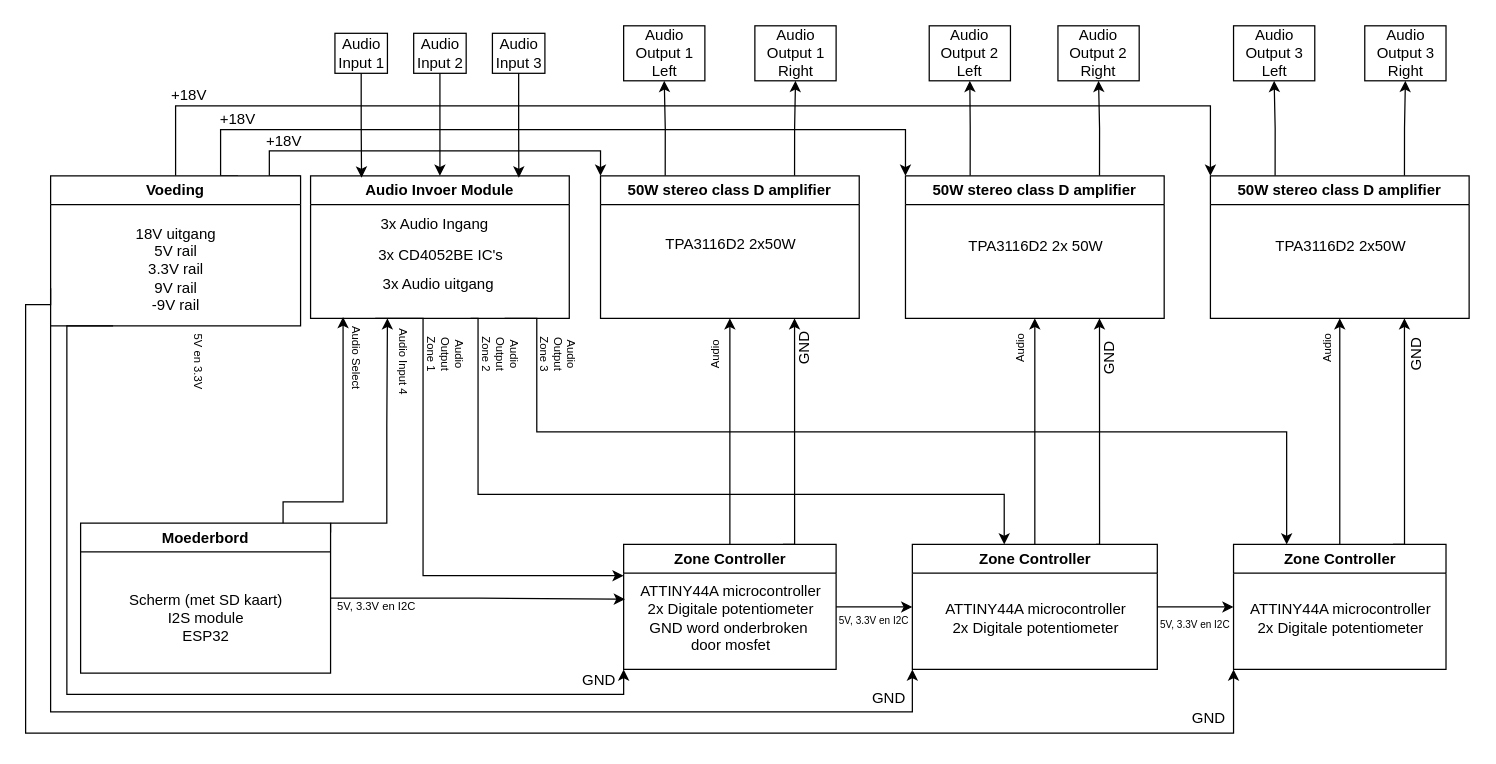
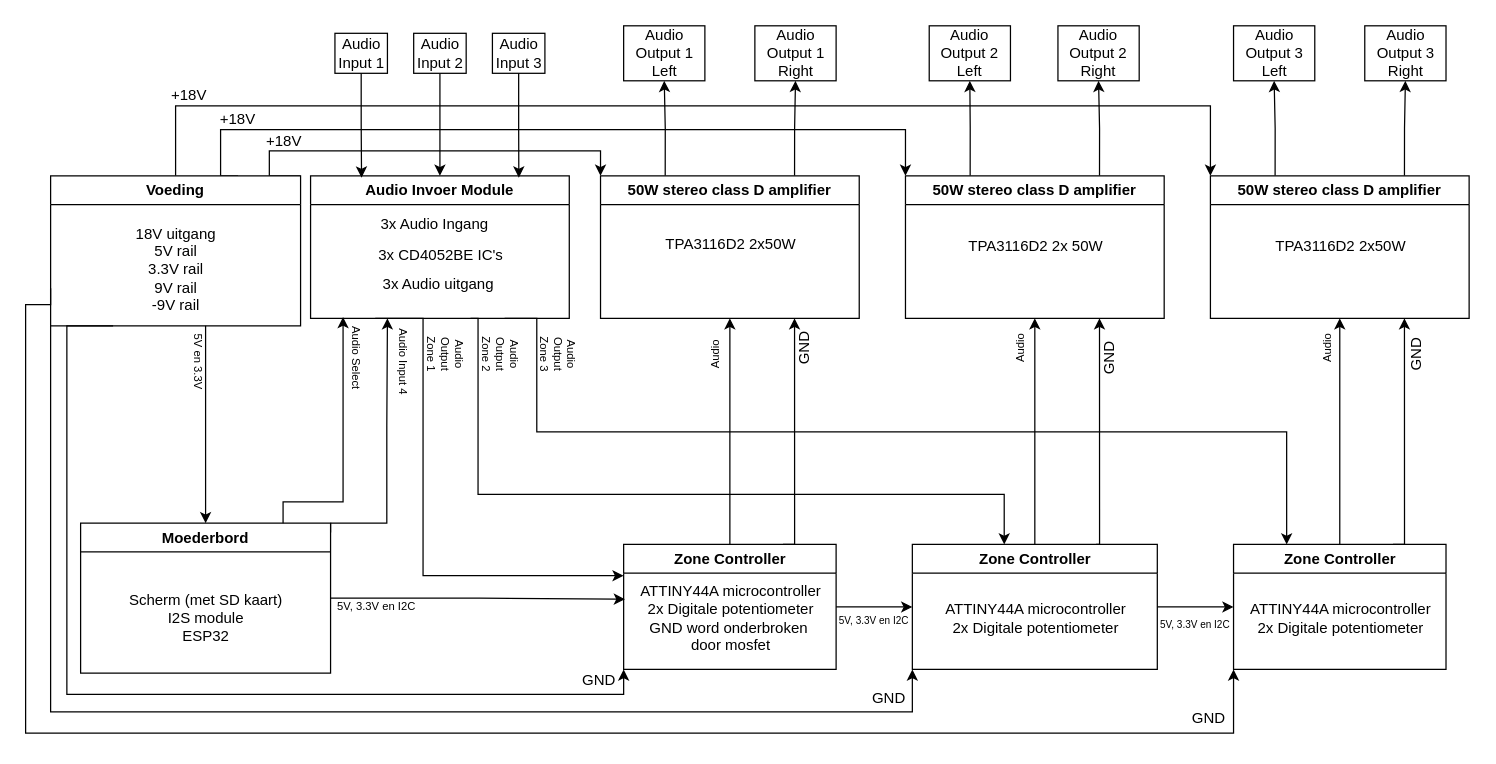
edge "18V uitgang 5V rail 3.3V rail 9V rail -9V rail" -> "Moederbord": added
